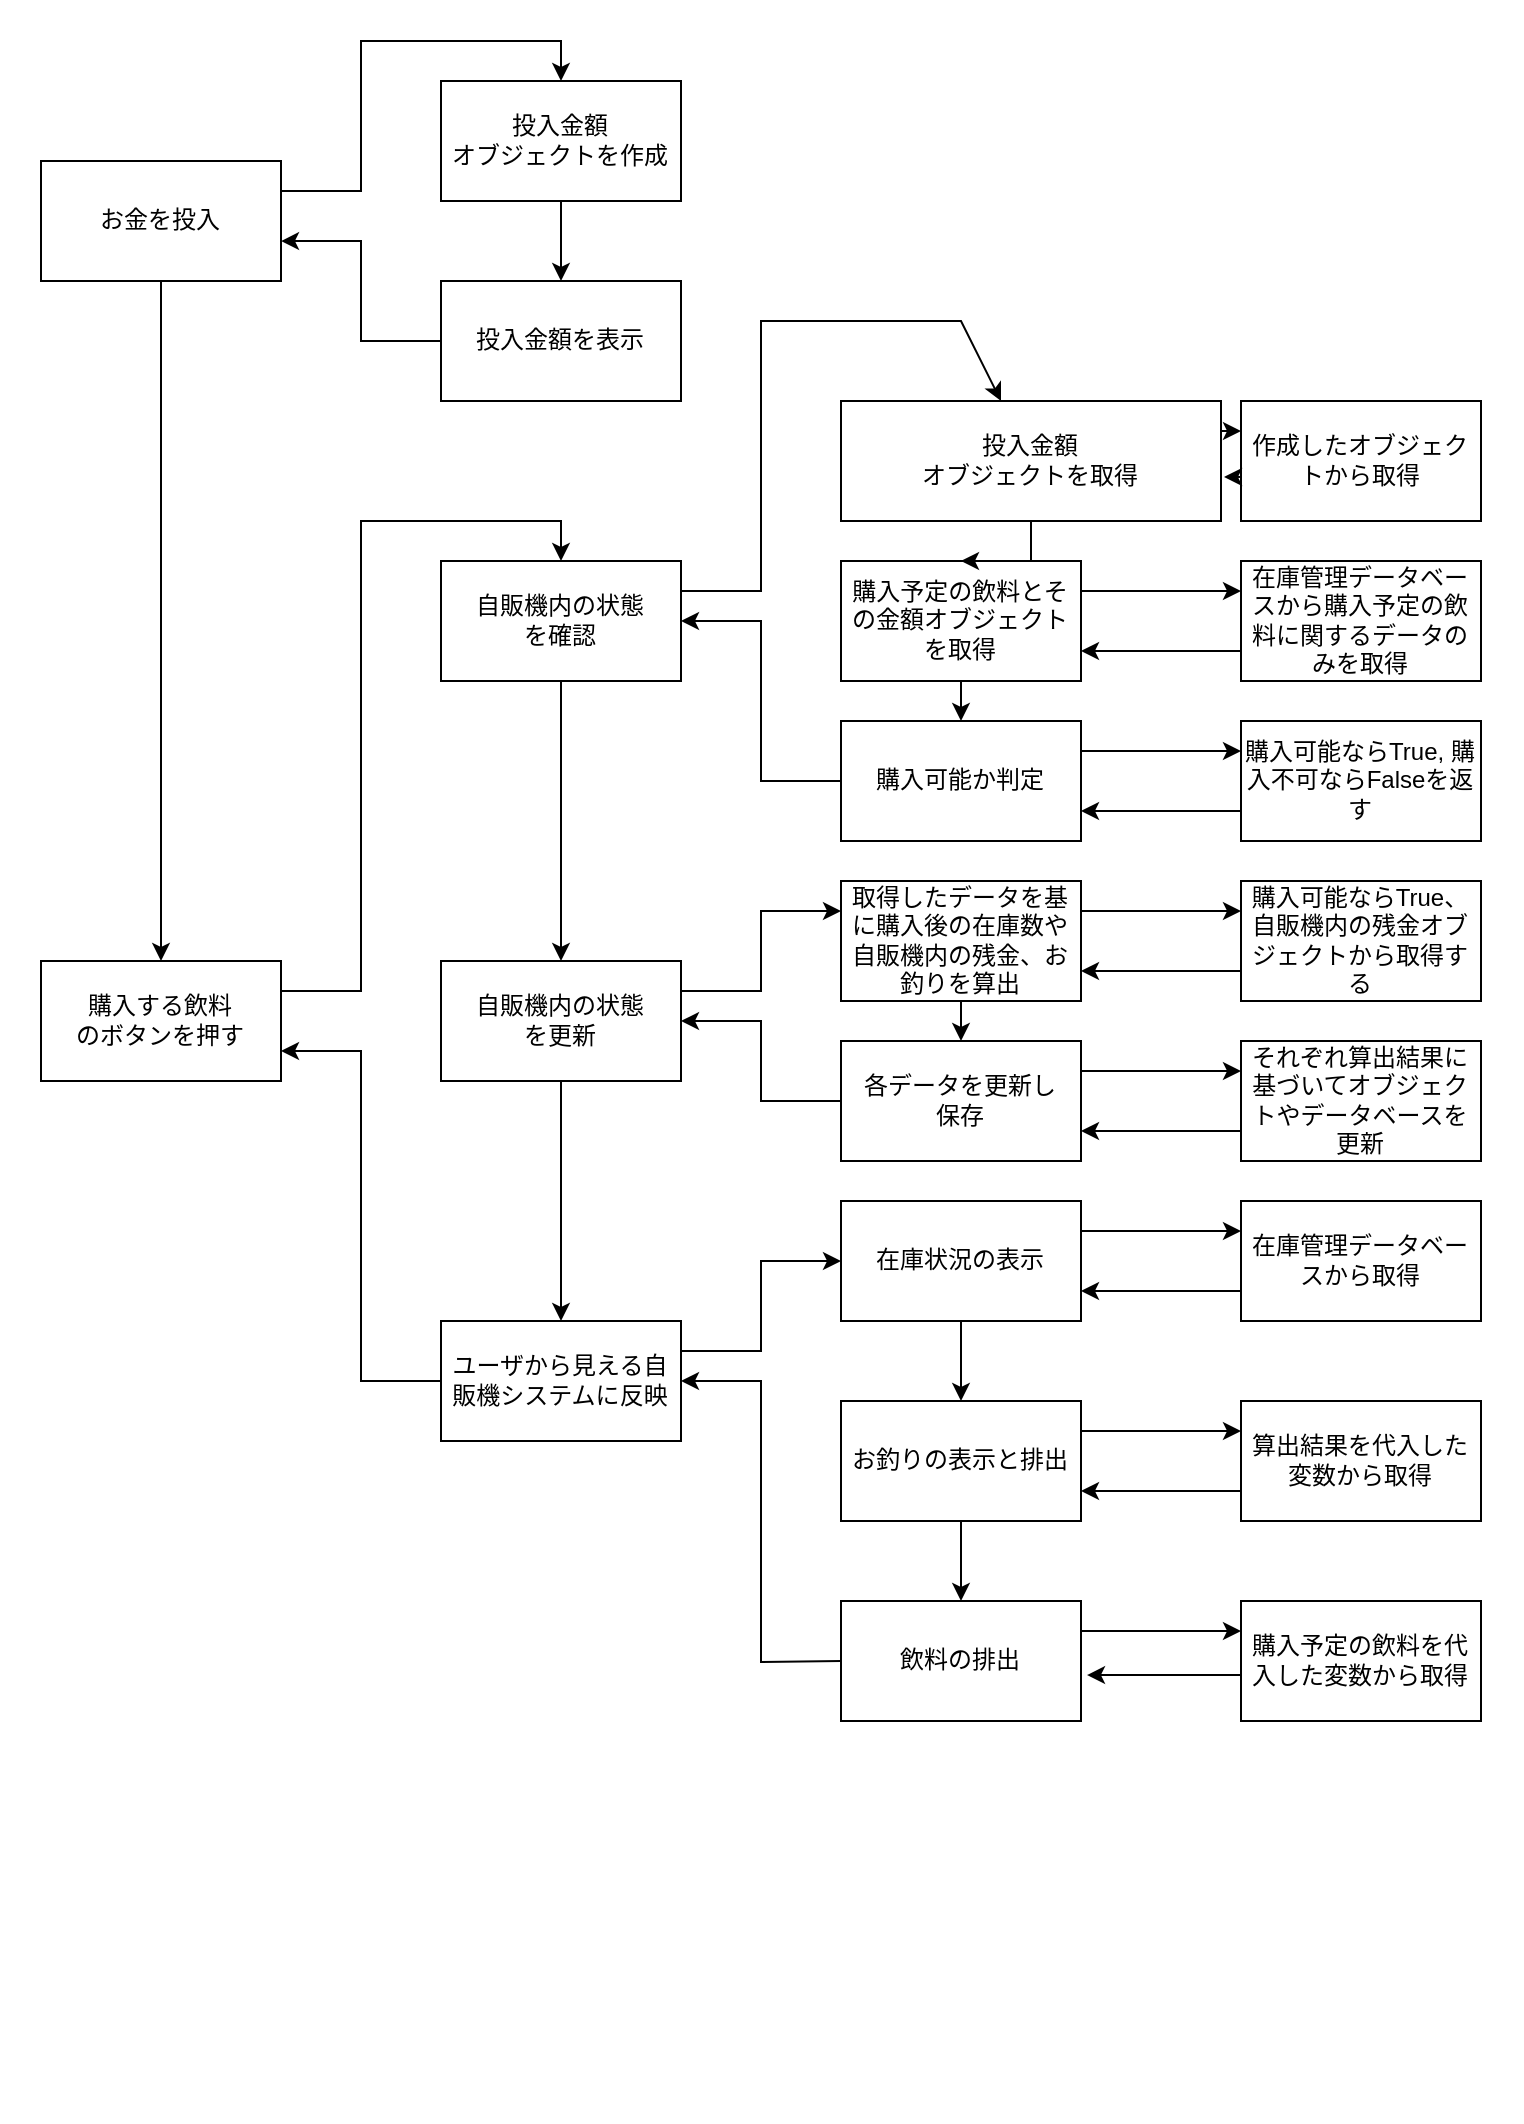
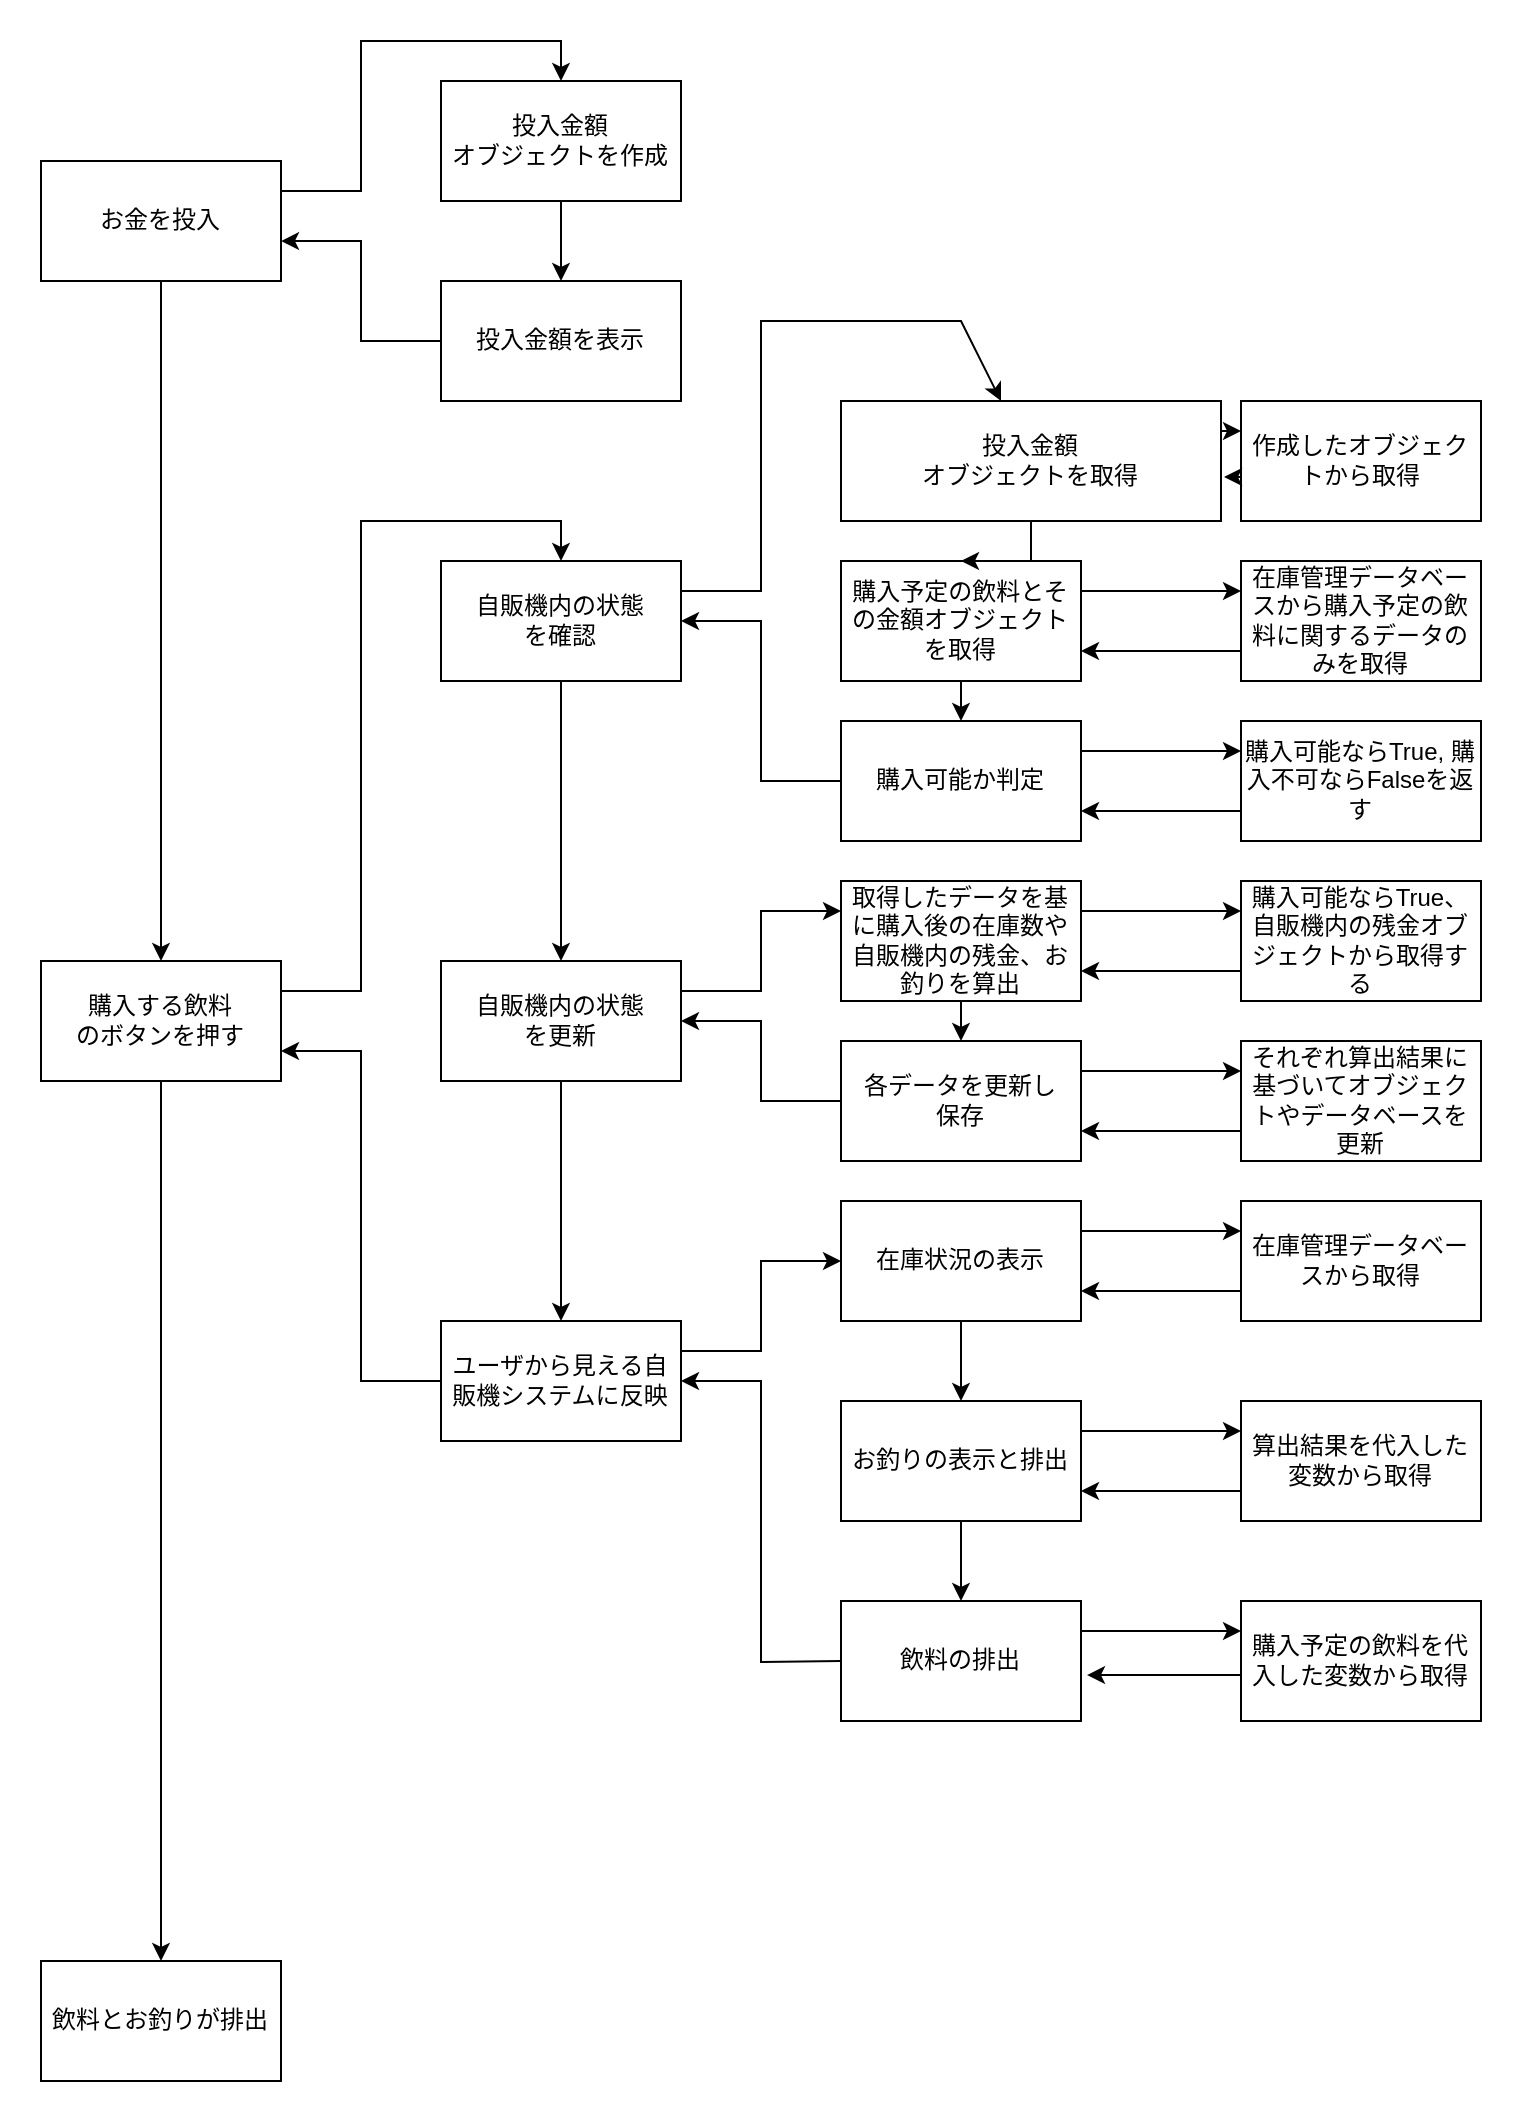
edge "購入する飲料 のボタンを押す" -> "飲料とお釣りが排出": added
node "飲料とお釣りが排出": added
